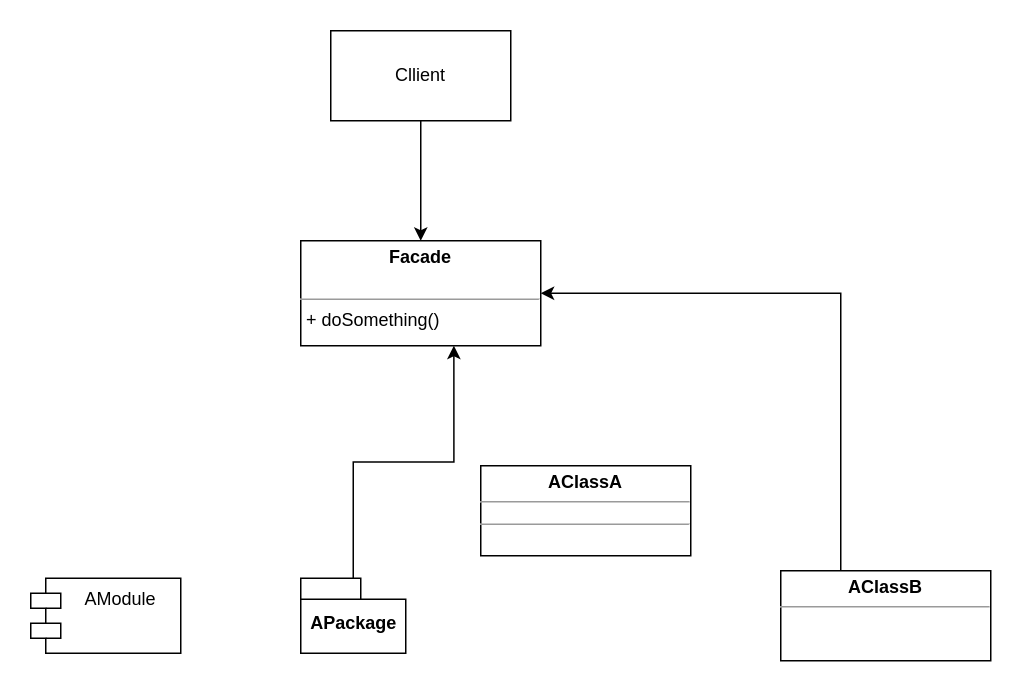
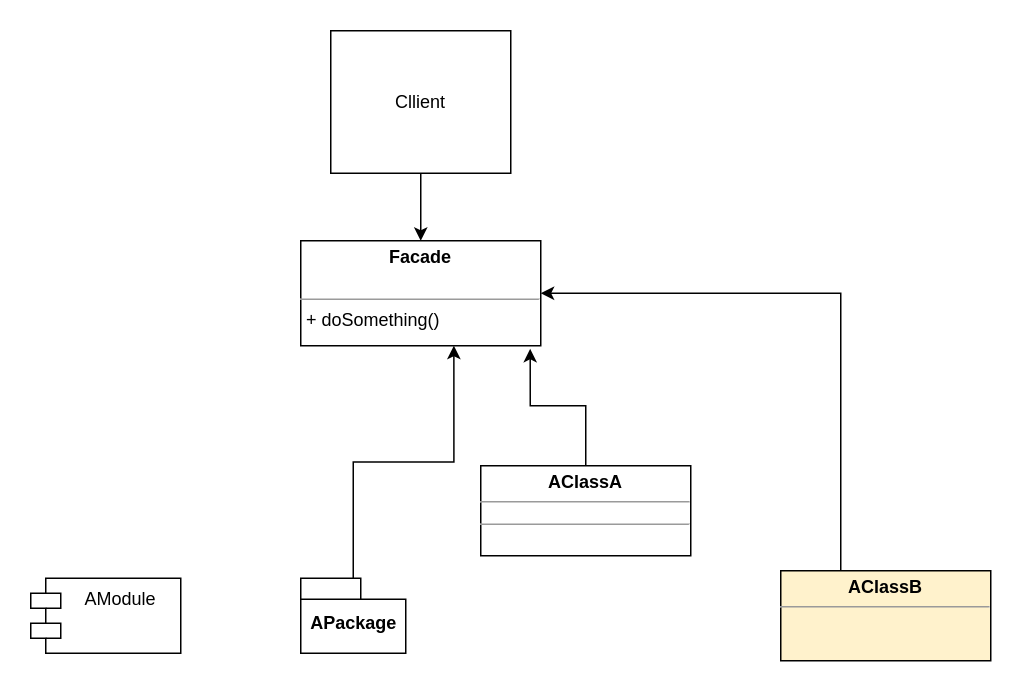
node "Cllient": size 180x90 -> 180x143
edge "AClassA" -> "Facade + doSomething()": added
node "AClassB": fillcolor #ffffff -> #fff2cc
